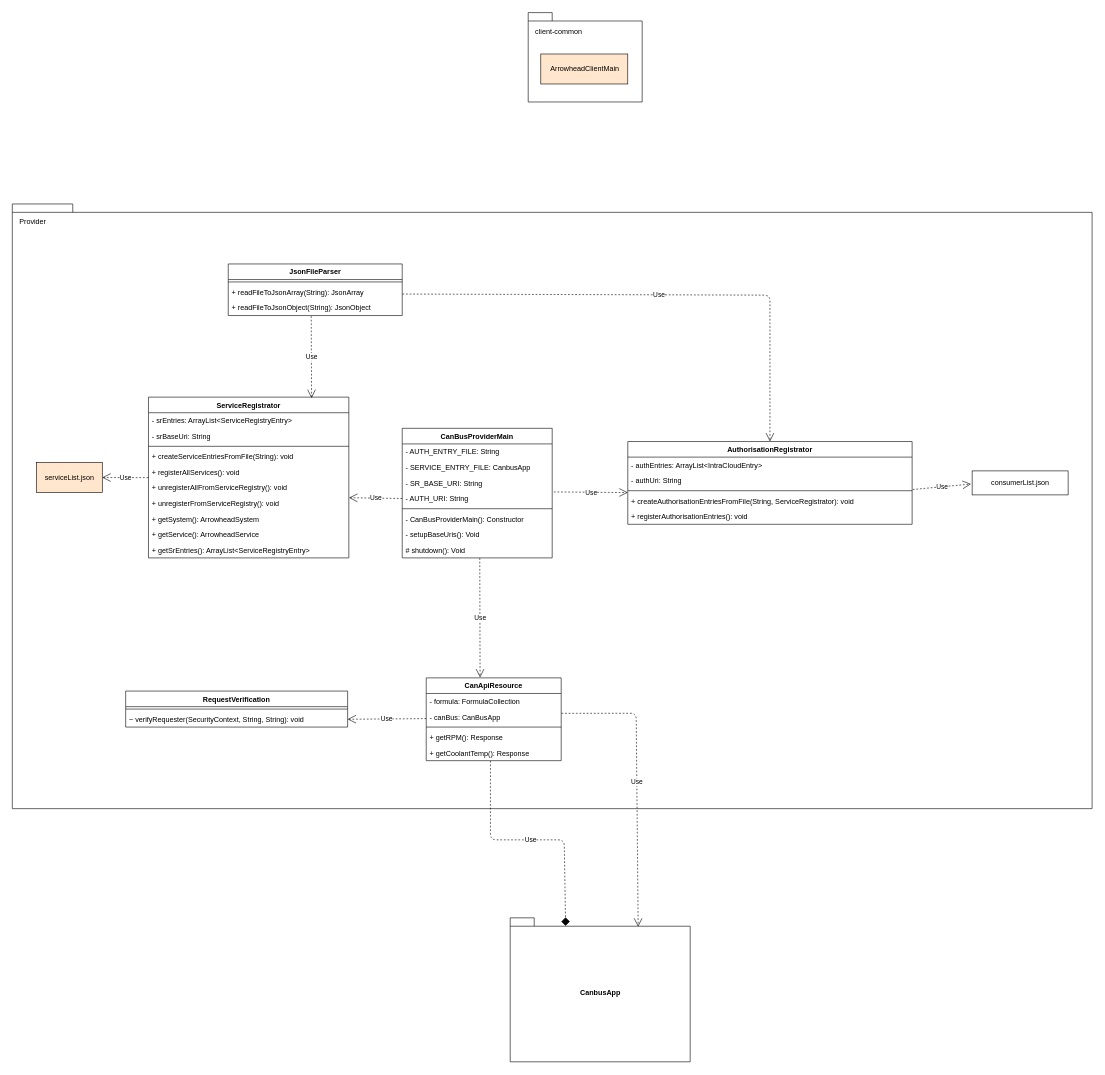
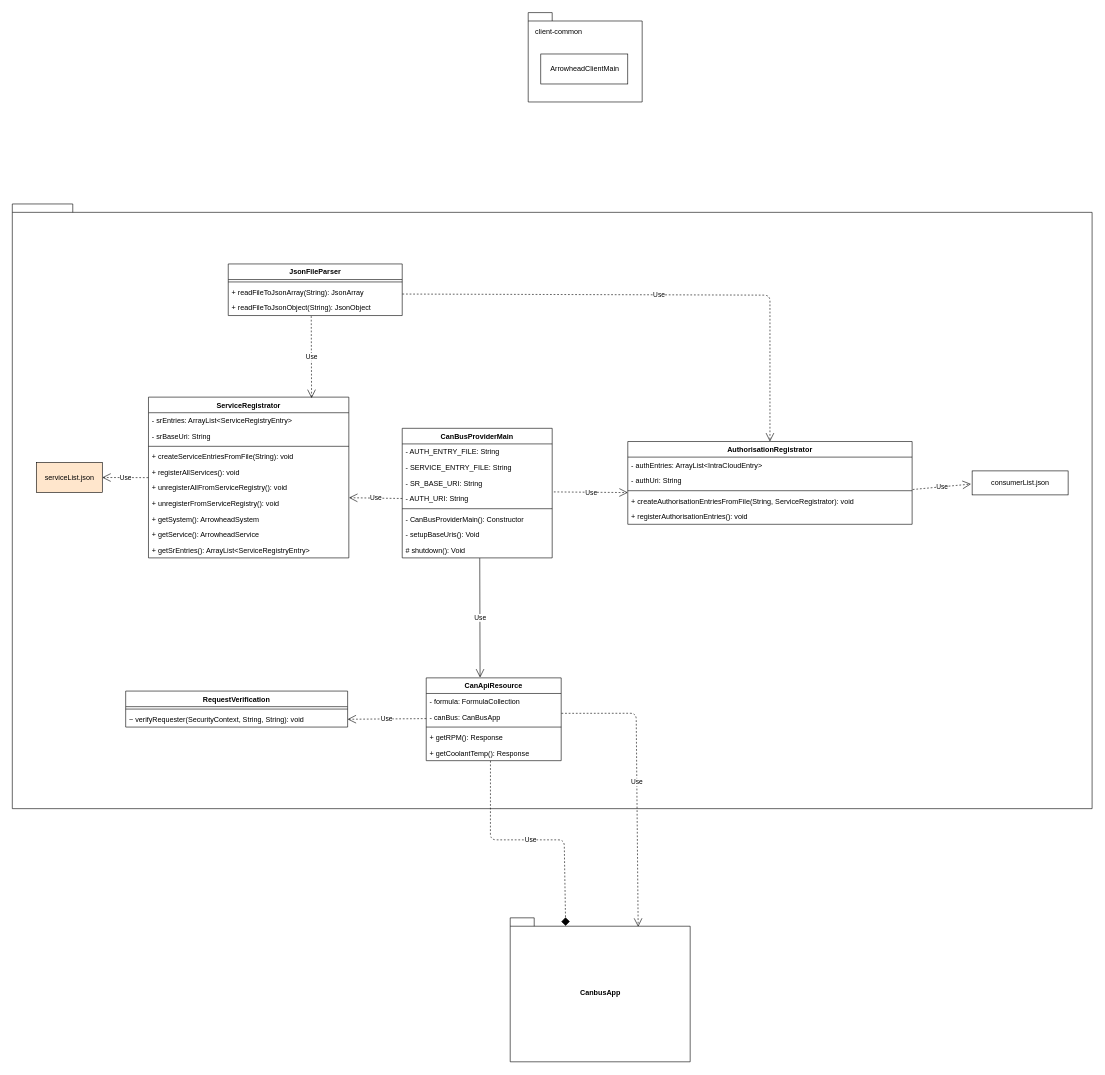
node "ArrowheadClientMain": fillcolor #ffe6cc -> #ffffff
node "Provider": removed
node "- SERVICE_ENTRY_FILE: CanbusApp": label "- SERVICE_ENTRY_FILE: CanbusApp" -> "- SERVICE_ENTRY_FILE: String"
edge "# shutdown(): Void" -> "CanApiResource": style dashed -> solid
